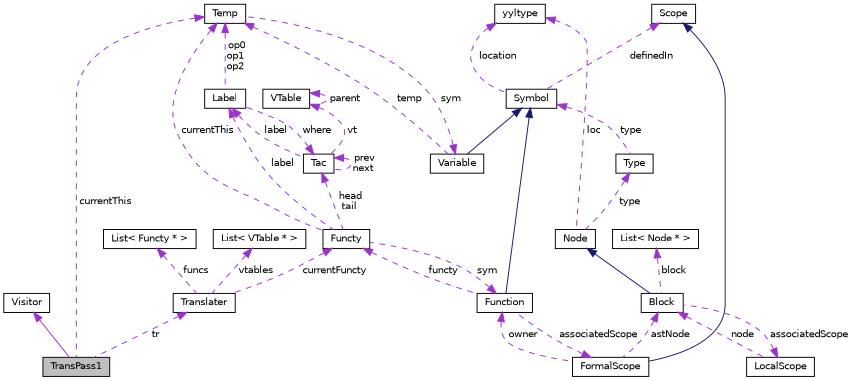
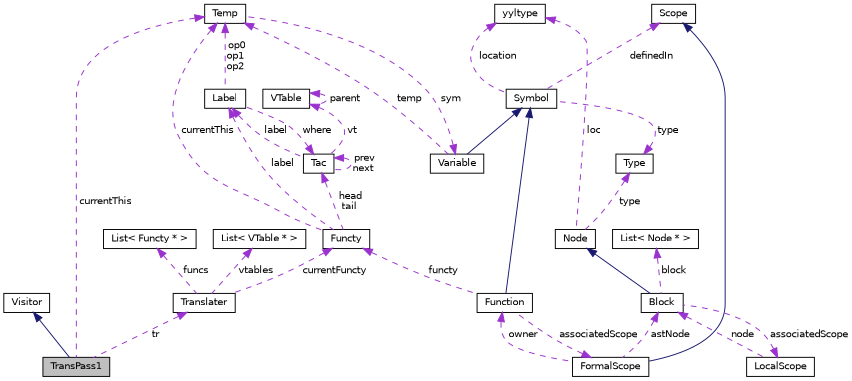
edge "Type" -> "Symbol": reversed
edge "Functy" -> "Function": removed, label "sym"
edge "TransPass1" -> "Visitor": color darkorchid3 -> midnightblue
